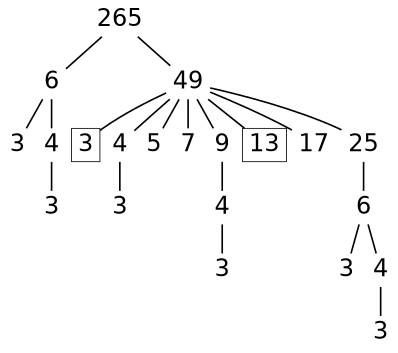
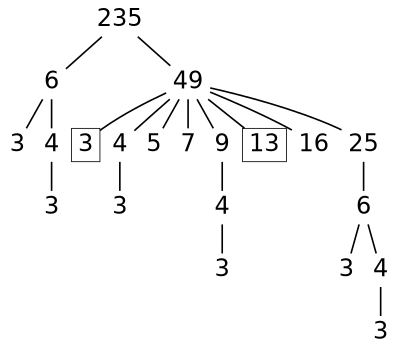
node "265": label "265" -> "235"
node "17": label "17" -> "16"
